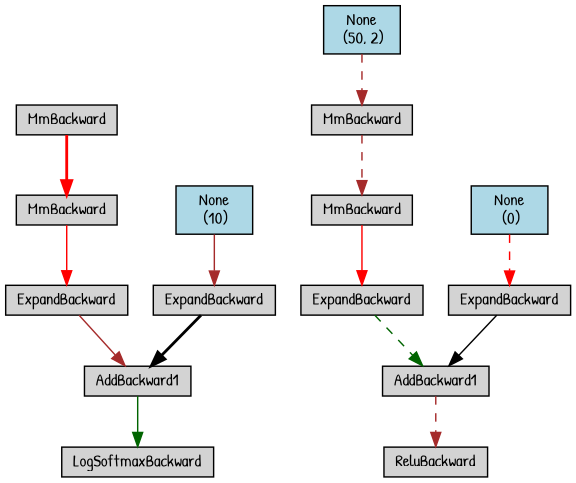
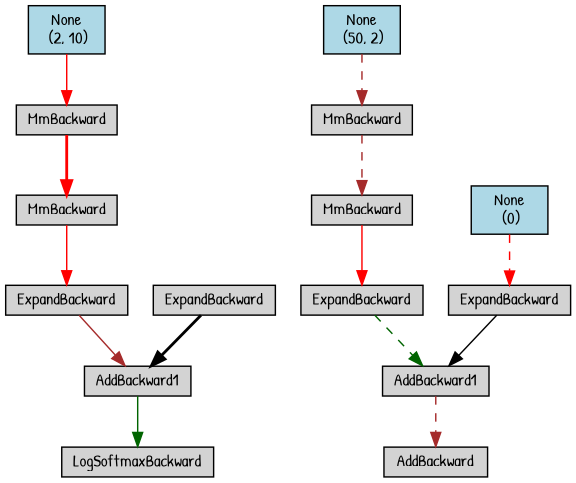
node "None (2, 10)": added
node "None (10)": removed
node "ReluBackward": label "ReluBackward" -> "AddBackward"
